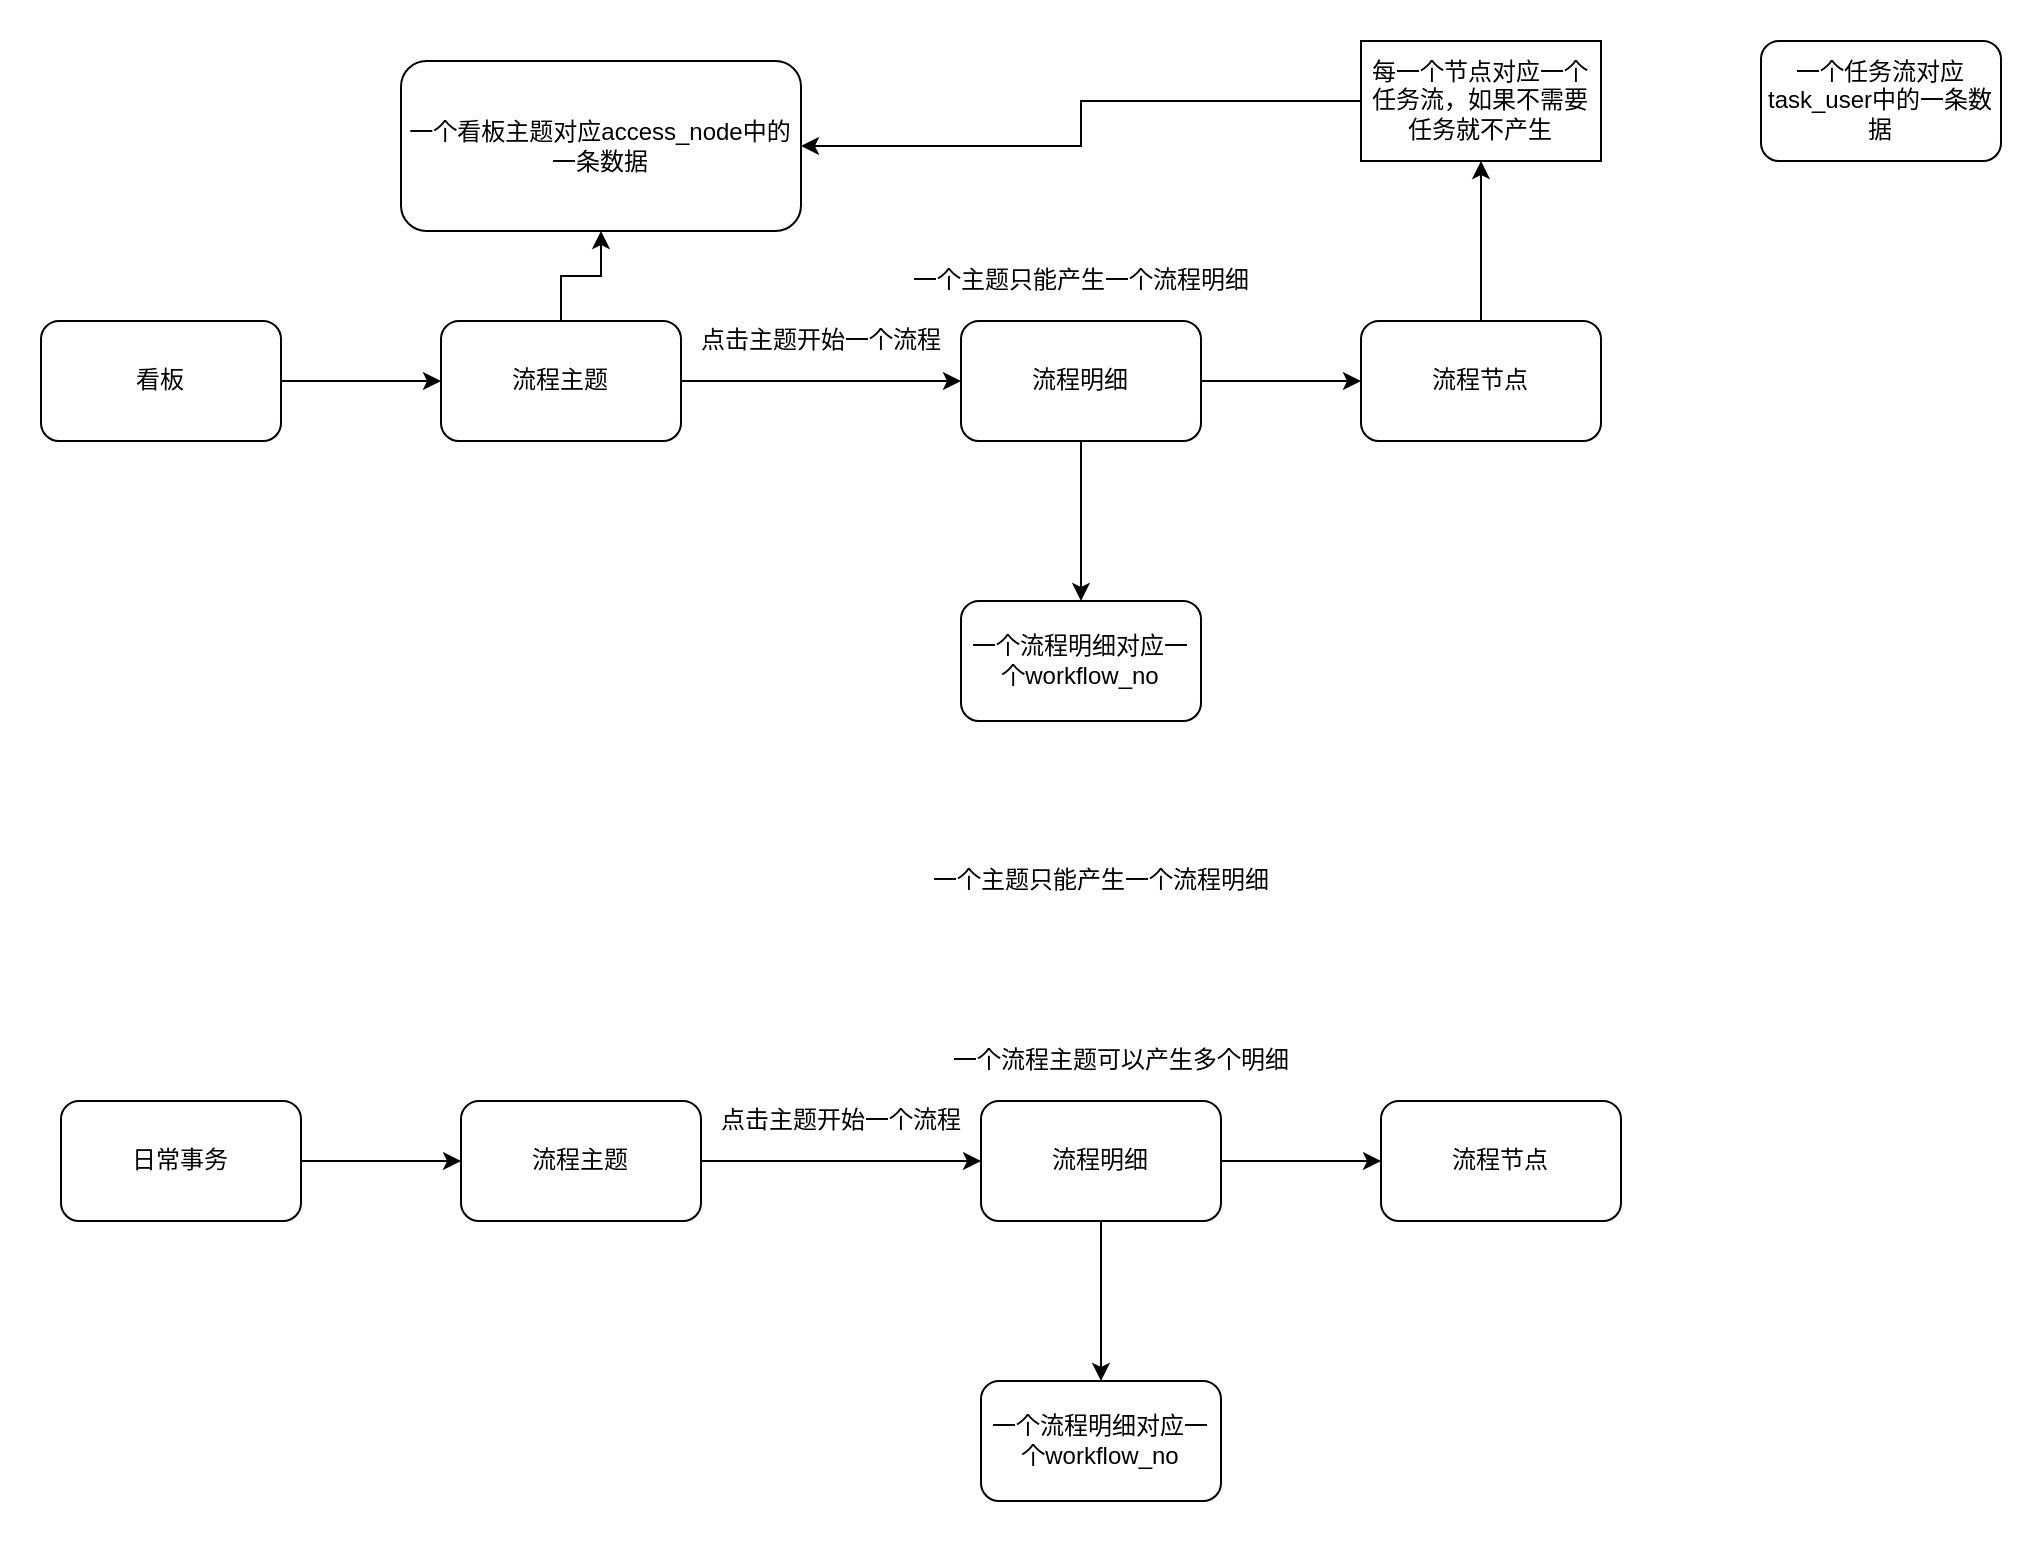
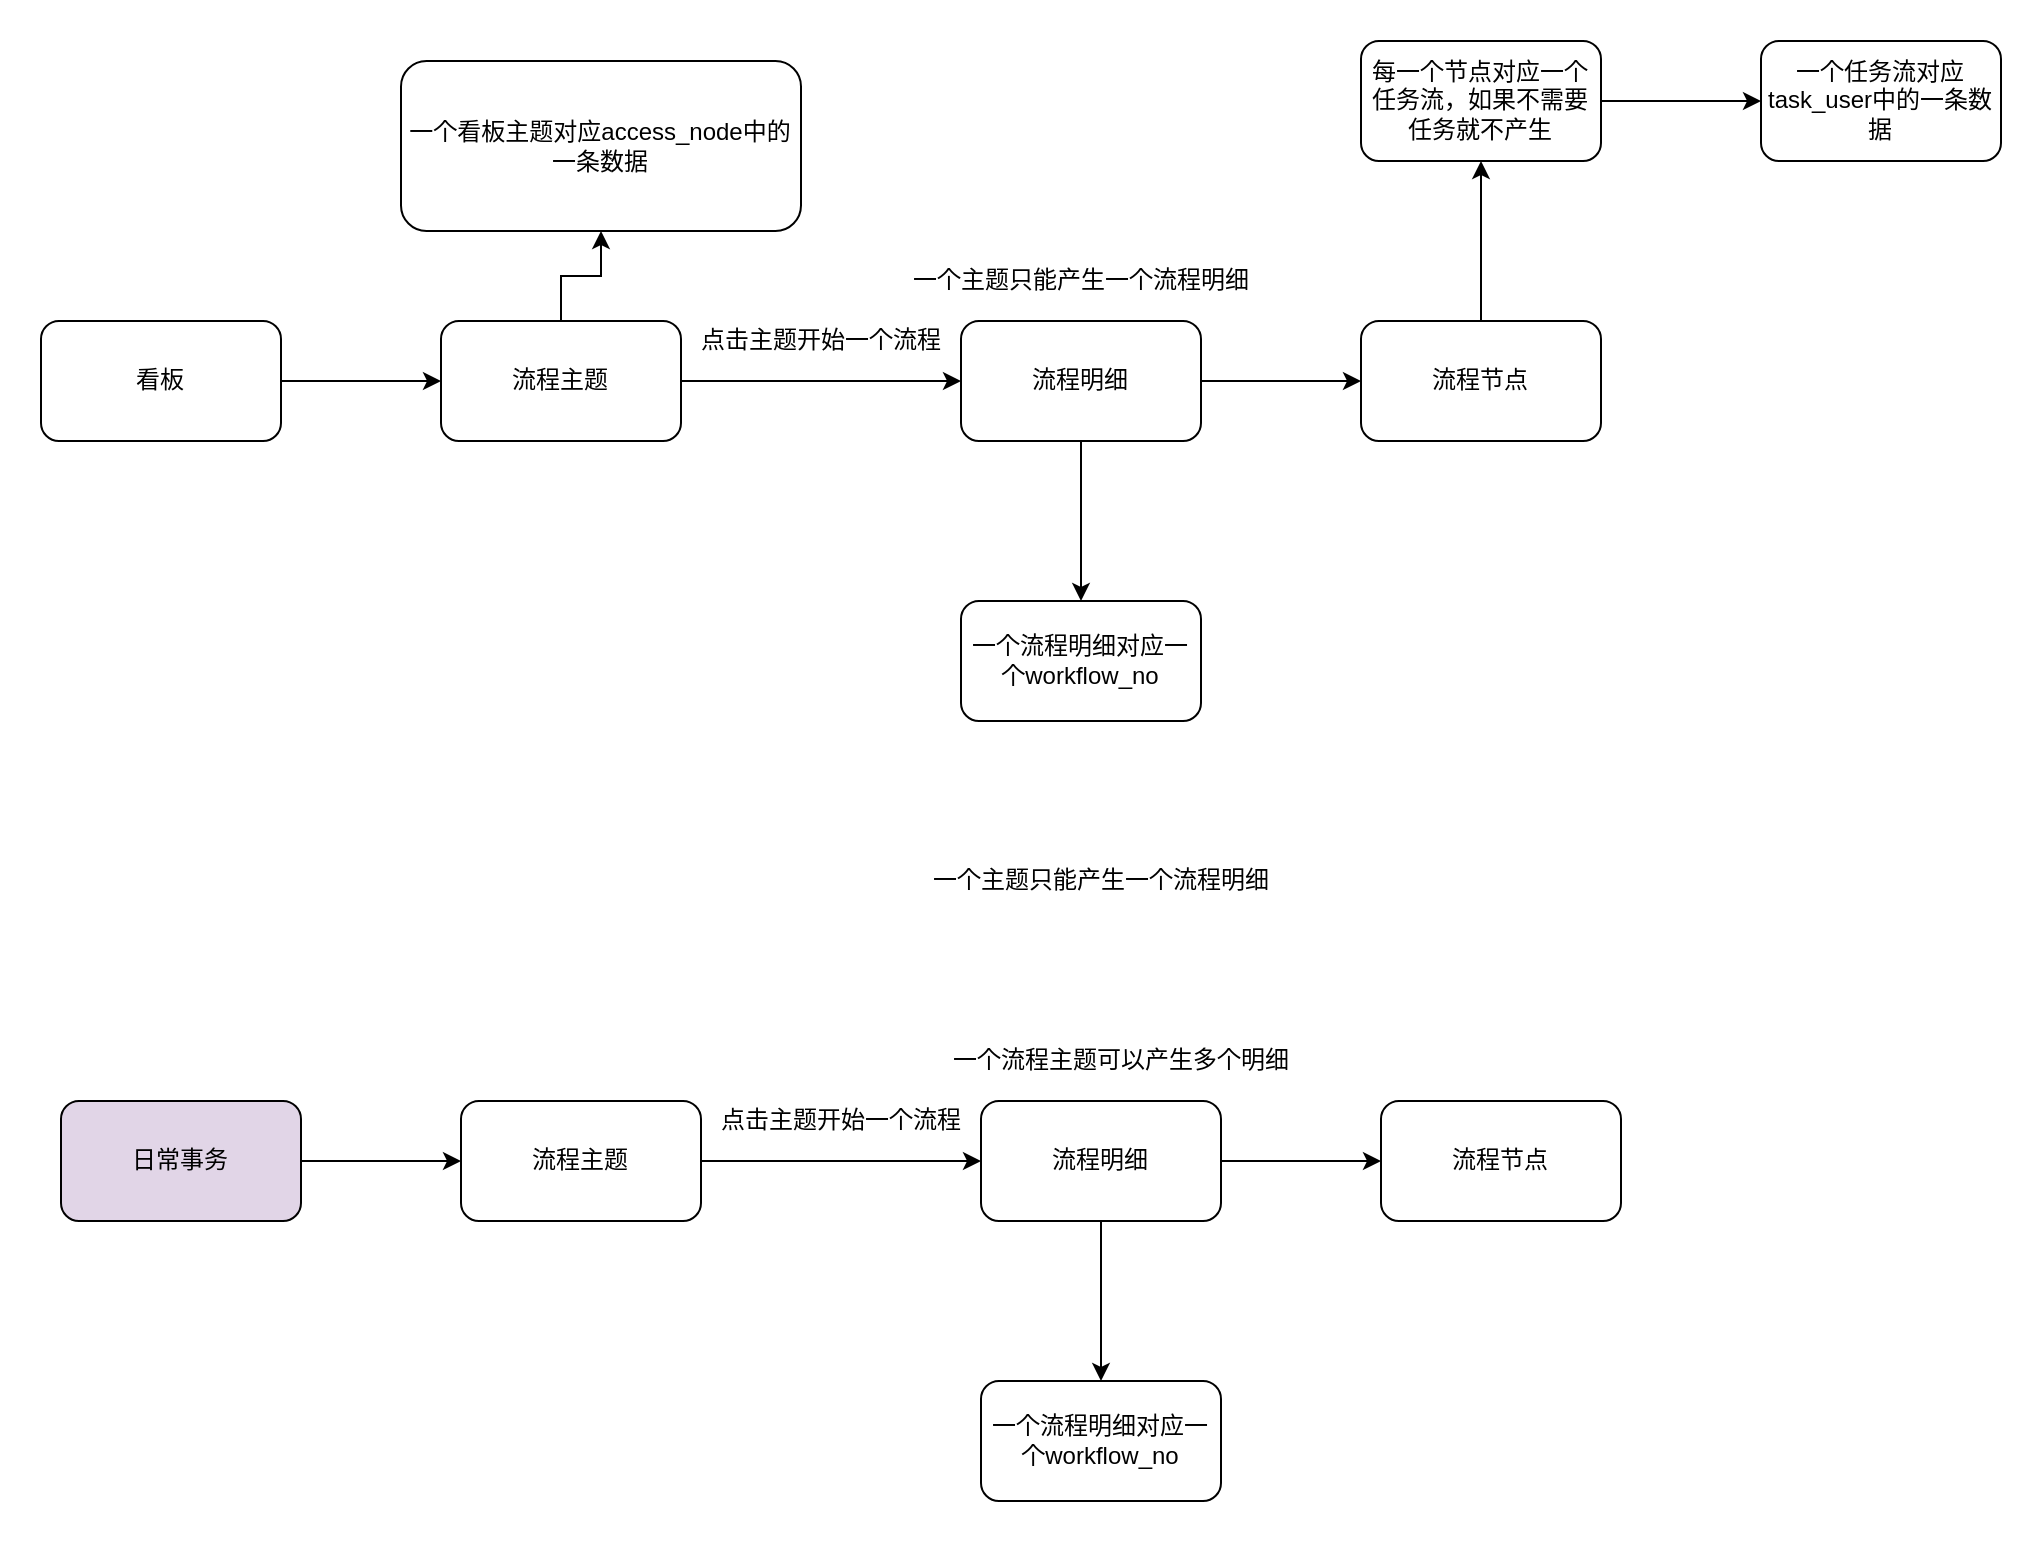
node "每一个节点对应一个任务流，如果不需要任务就不产生": shape rectangle -> rounded rectangle
edge "每一个节点对应一个任务流，如果不需要任务就不产生" -> "一个看板主题对应access_node中的一条数据": now "每一个节点对应一个任务流，如果不需要任务就不产生" -> "一个任务流对应task_user中的一条数据"
node "日常事务": fillcolor #ffffff -> #e1d5e7
